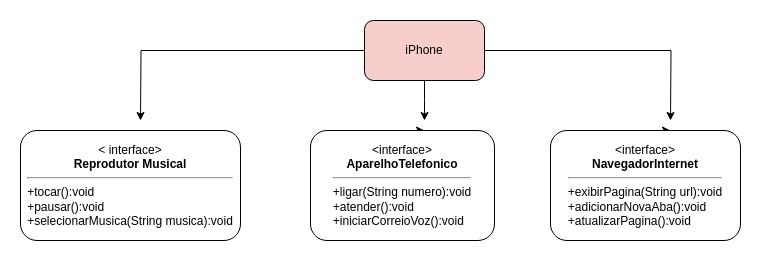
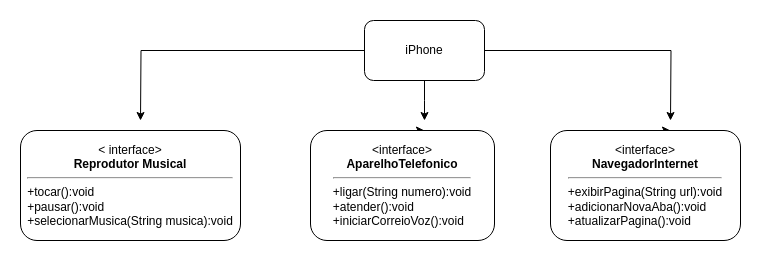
node "iPhone": fillcolor #f8cecc -> #ffffff
